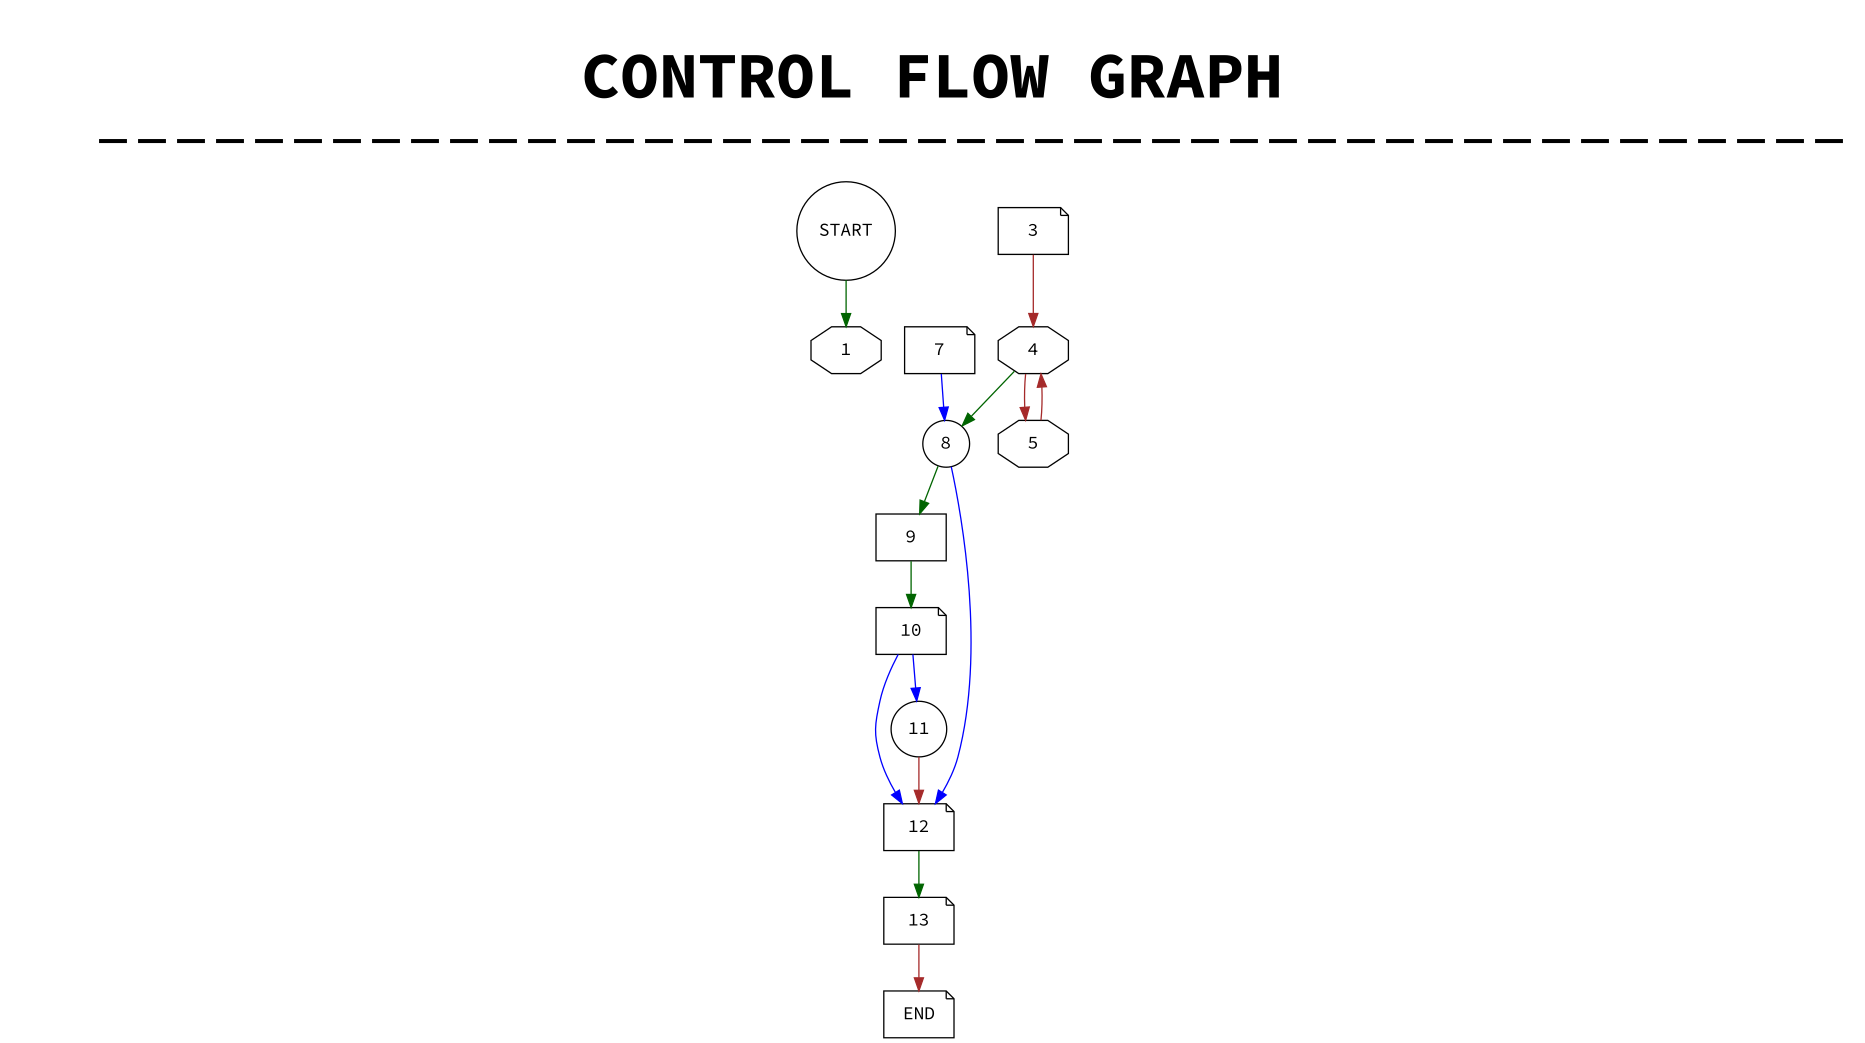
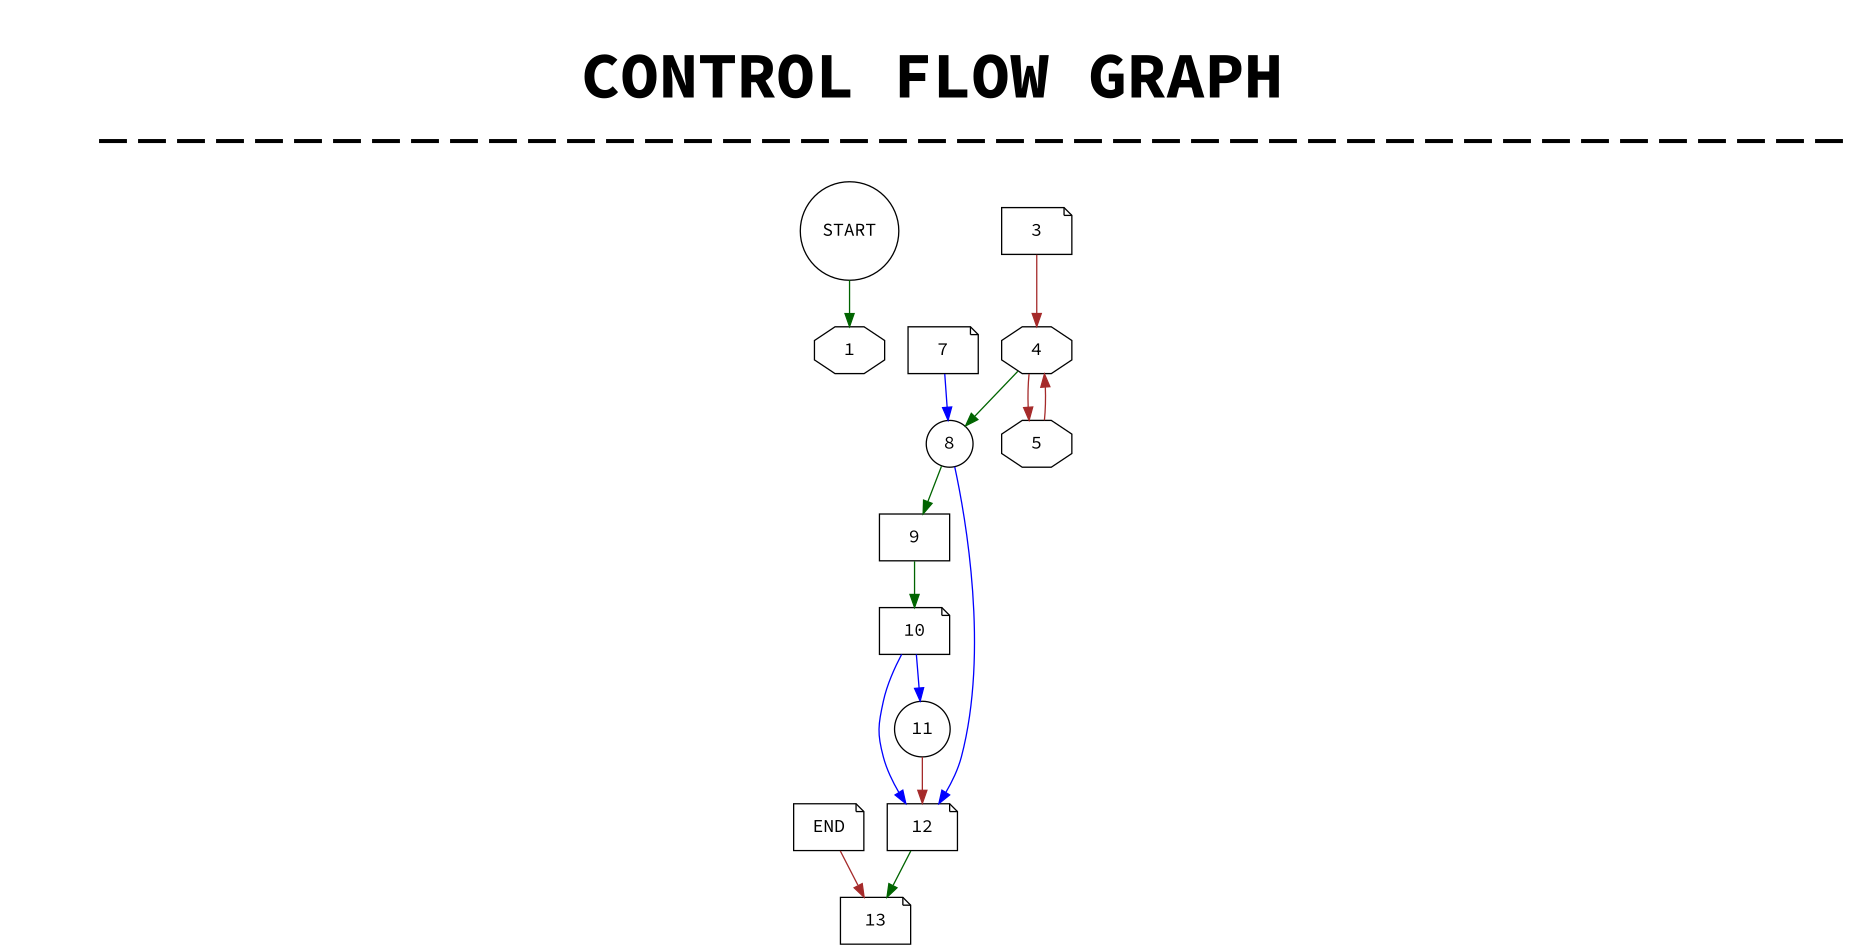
edge "13" -> "END": reversed
